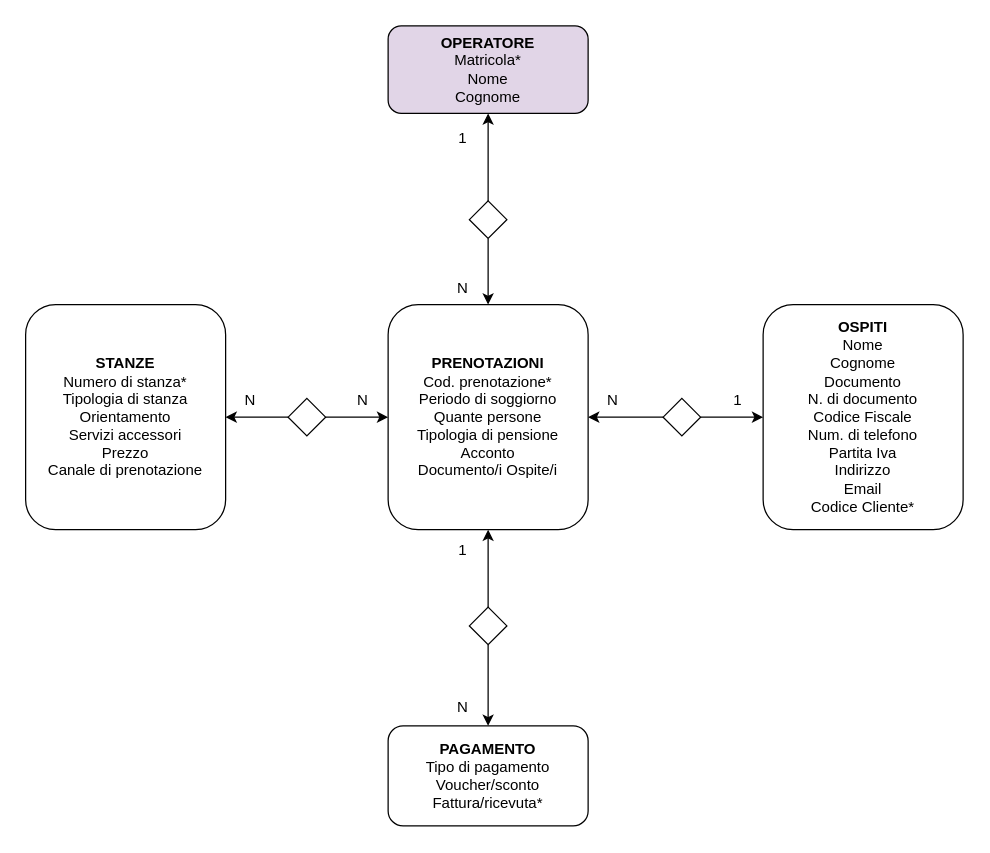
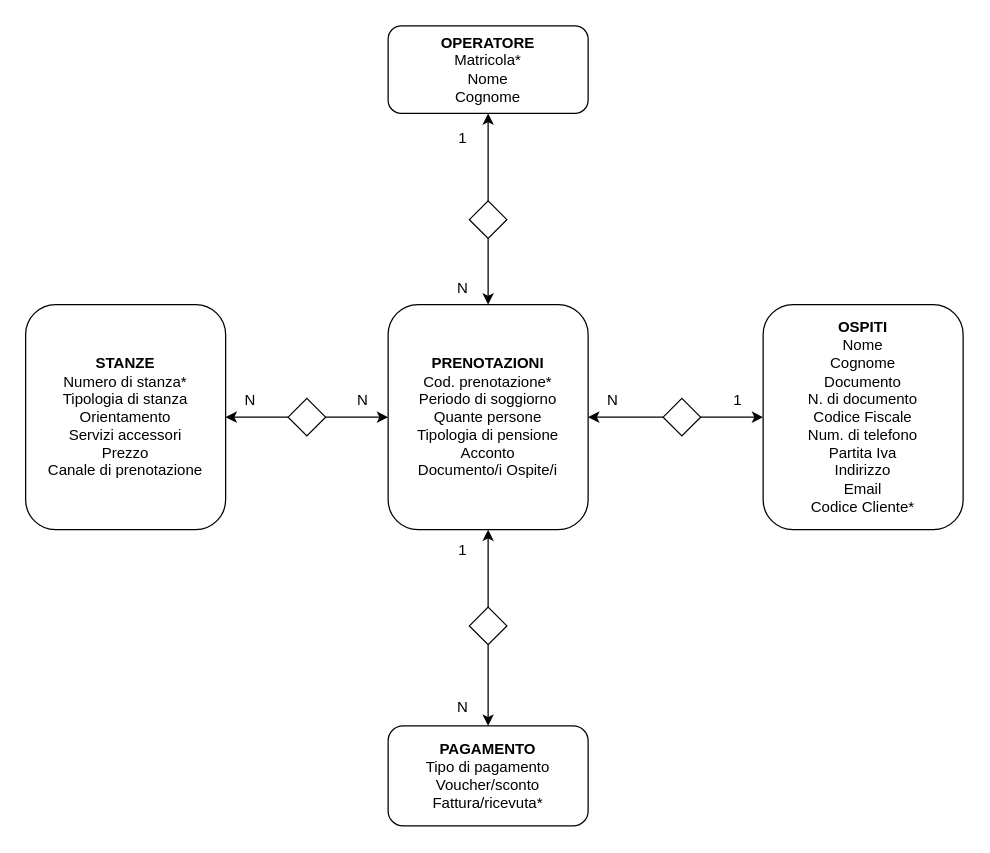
node "OPERATORE Matricola* Nome Cognome": fillcolor #e1d5e7 -> #ffffff
